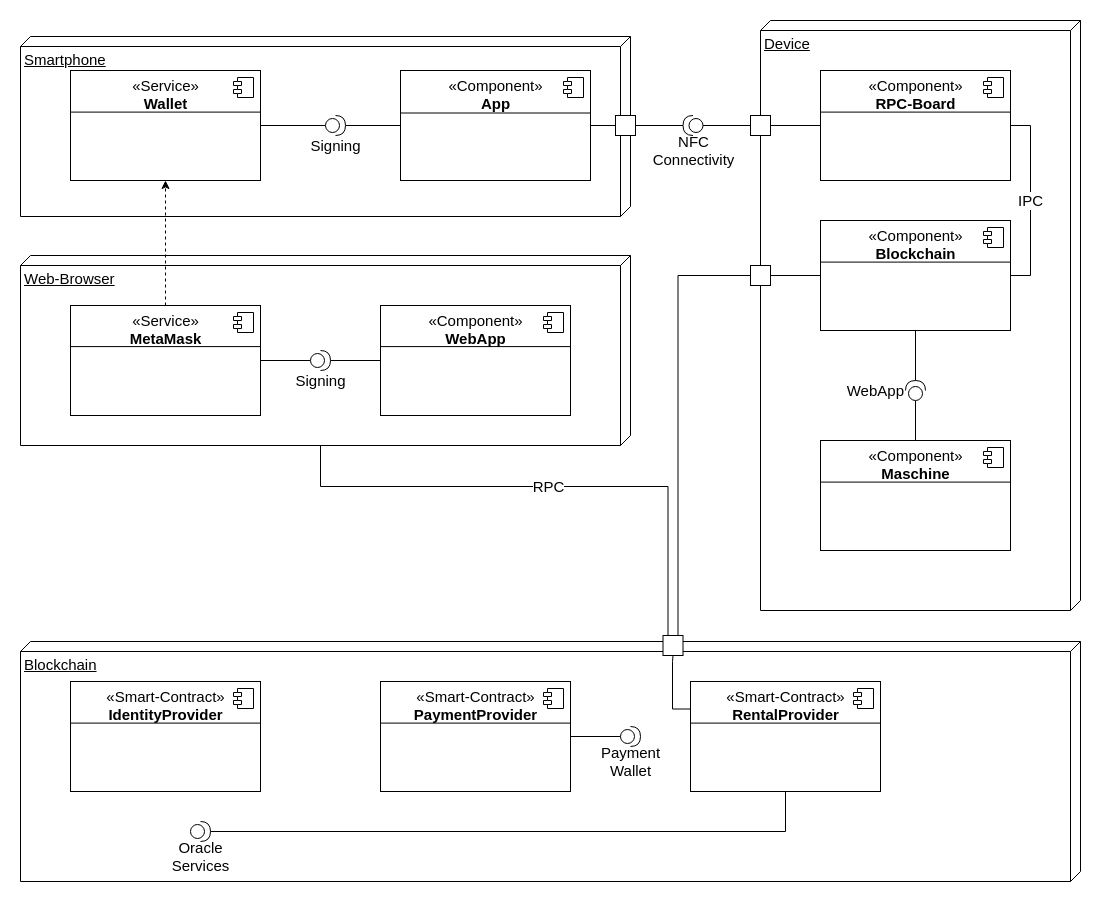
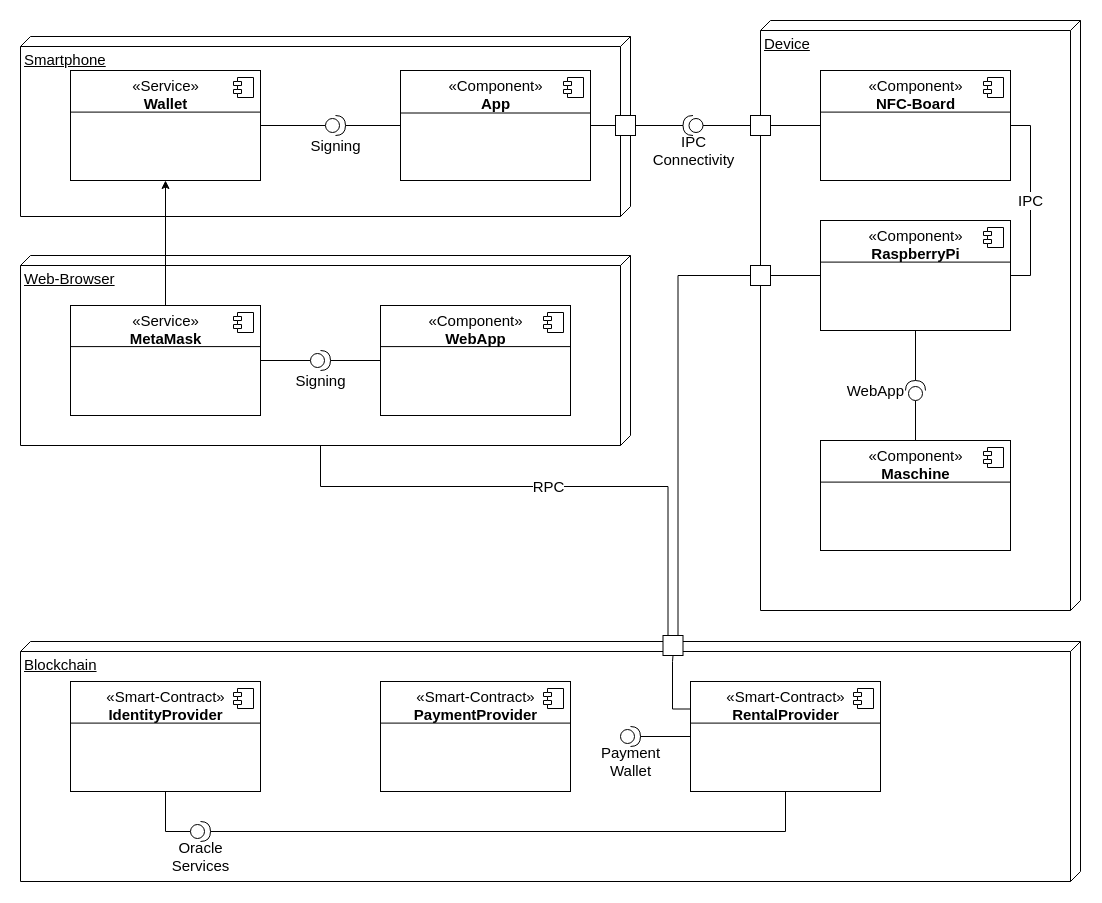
node "«Component»RPC-Board": label "«Component»RPC-Board" -> "«Component»NFC-Board"
node "NFCConnectivity": label "NFCConnectivity" -> "IPCConnectivity"
edge "«Service»MetaMask" -> "«Service»Wallet": style dashed -> solid
node "«Component»Blockchain": label "«Component»Blockchain" -> "«Component»RaspberryPi"
edge "«Smart-Contract»PaymentProvider" -- "PaymentWallet": removed
edge "PaymentWallet" -- "«Smart-Contract»RentalProvider": added
edge "«Smart-Contract»IdentityProvider" -- "OracleServices": added
